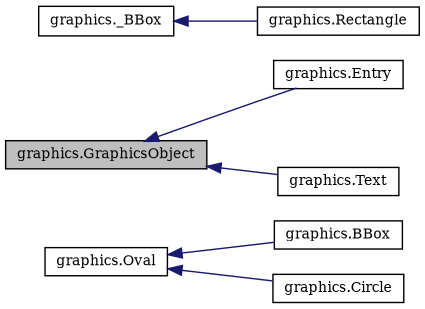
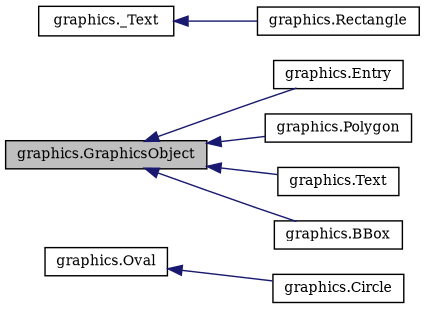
node "graphics._BBox": label "graphics._BBox" -> "graphics._Text"
node "graphics.Polygon": added
edge "graphics.BBox" -> "graphics.Oval": now "graphics.BBox" -> "graphics.GraphicsObject"
